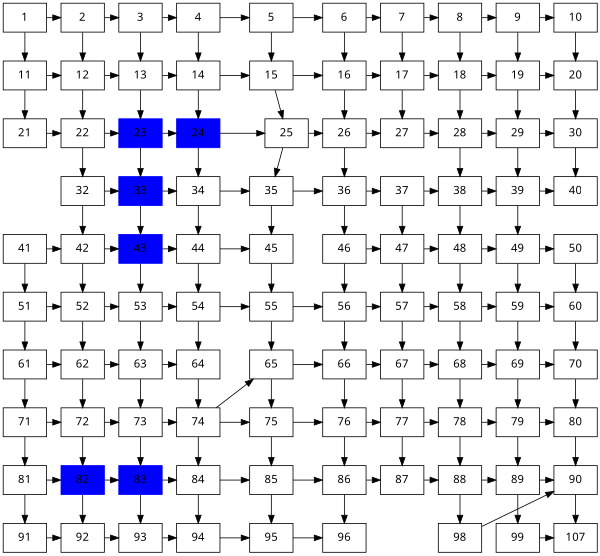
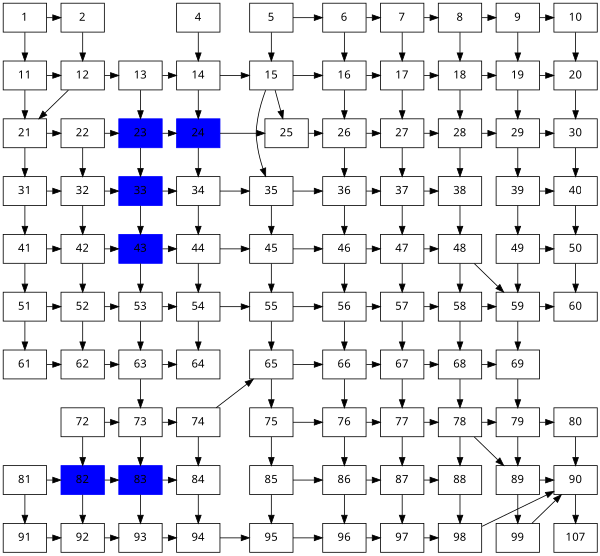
node "3": removed
edge "4" -> "5": removed
edge "12" -> "22": now "12" -> "21"
edge "25" -> "35": now "15" -> "35"
edge "27" -> "37": added
node "31": added
edge "38" -> "39": removed
edge "40" -> "50": added
edge "45" -> "46": added
edge "48" -> "49": now "48" -> "59"
node "70": removed
edge "62" -> "72": removed
edge "64" -> "74": removed
node "71": removed
edge "74" -> "75": removed
edge "84" -> "85": removed
edge "88" -> "89": now "78" -> "89"
node "97": added
edge "99" -> "107": now "99" -> "90"
